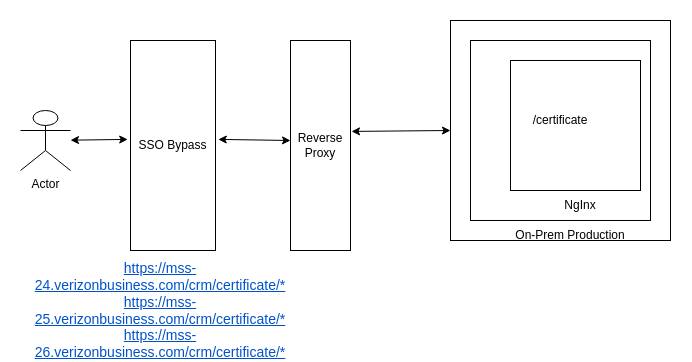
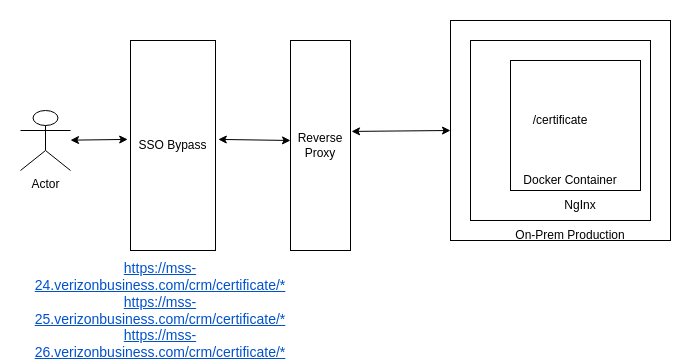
node "Docker Container": added
